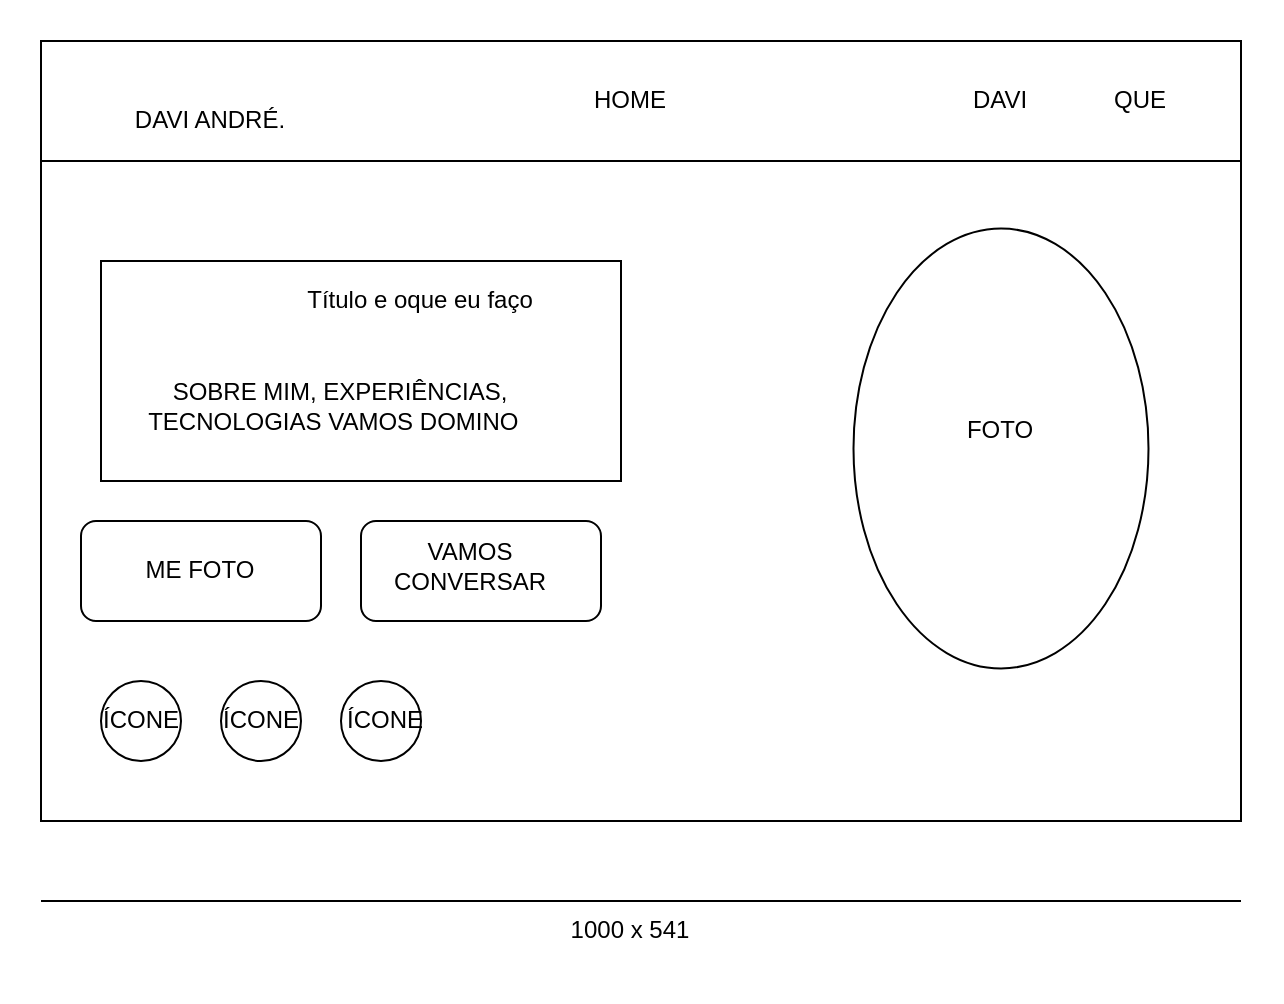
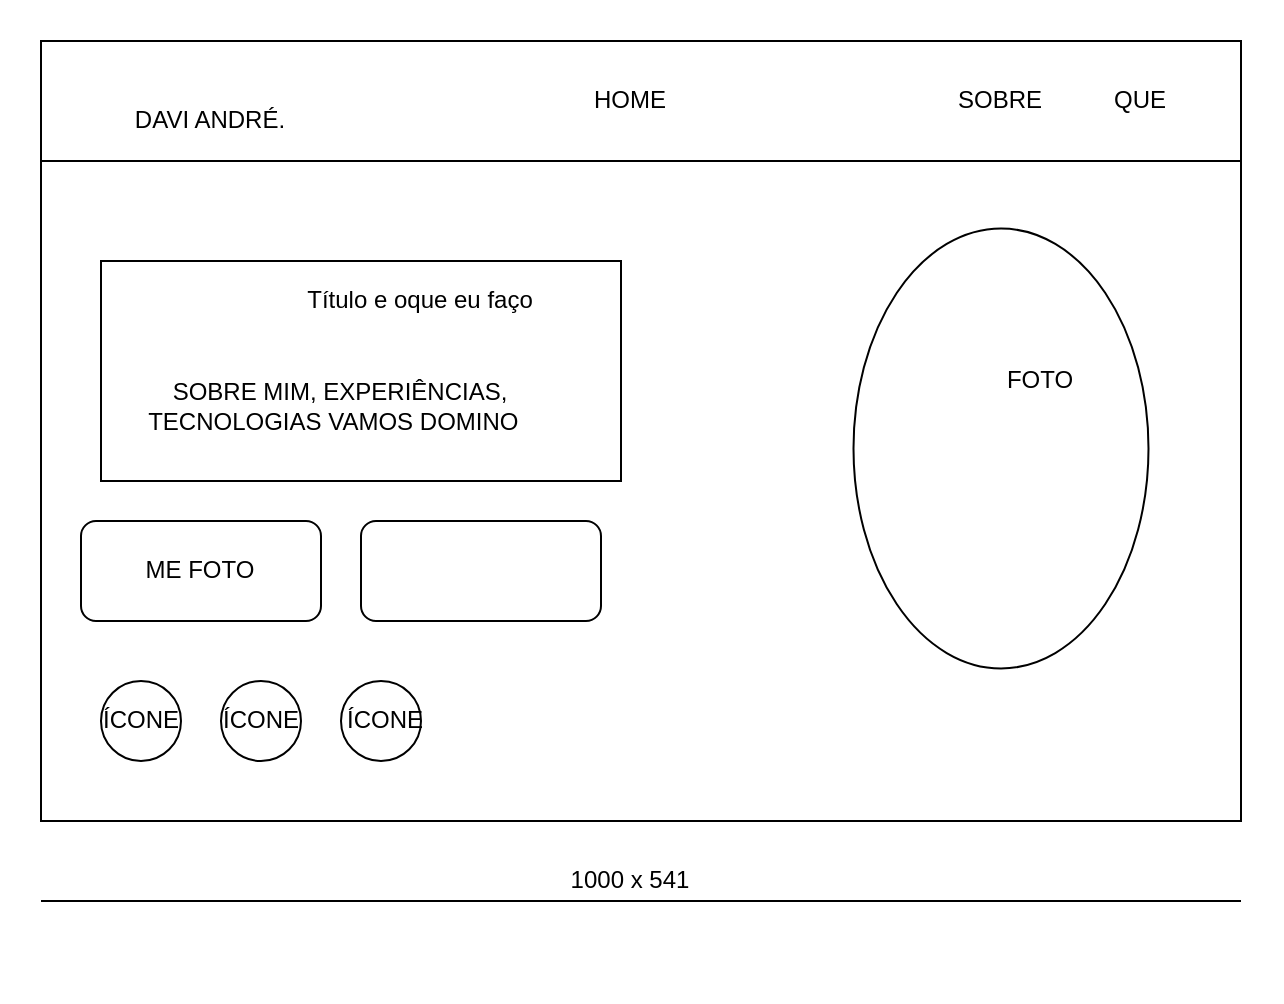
node "DAVI": label "DAVI" -> "SOBRE"
node "FOTO": moved (1001, 431) -> (1041, 381)
node "VAMOS CONVERSAR": removed
node "1000 x 541": moved (631, 931) -> (631, 881)
